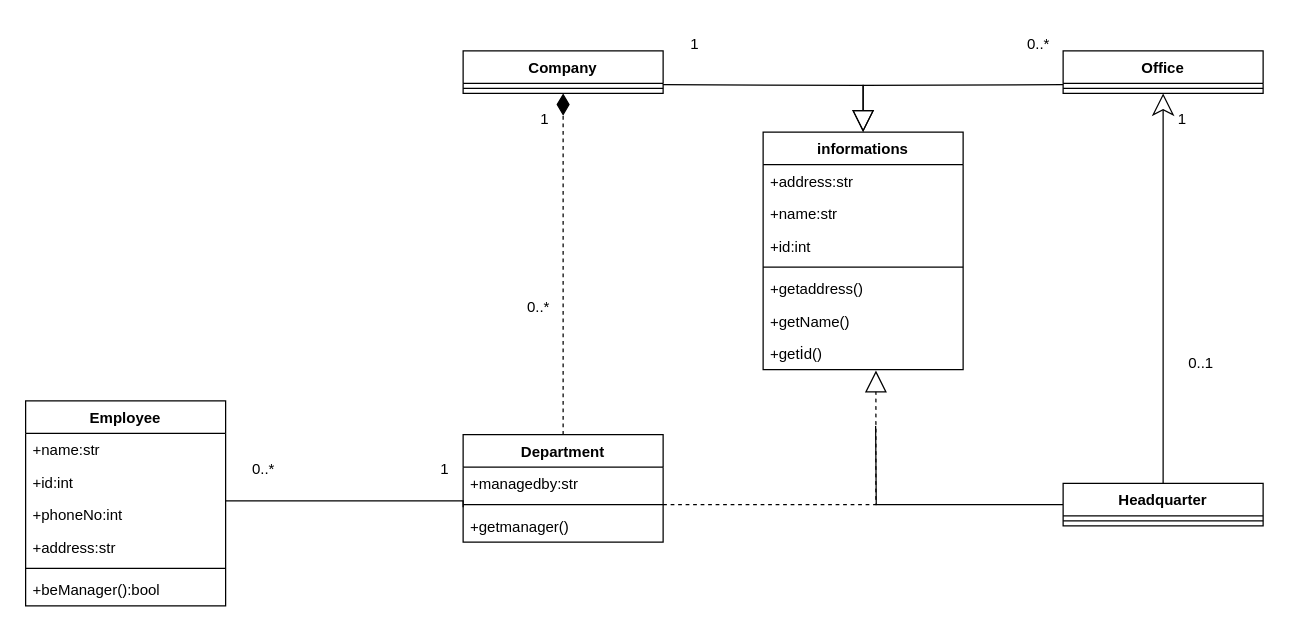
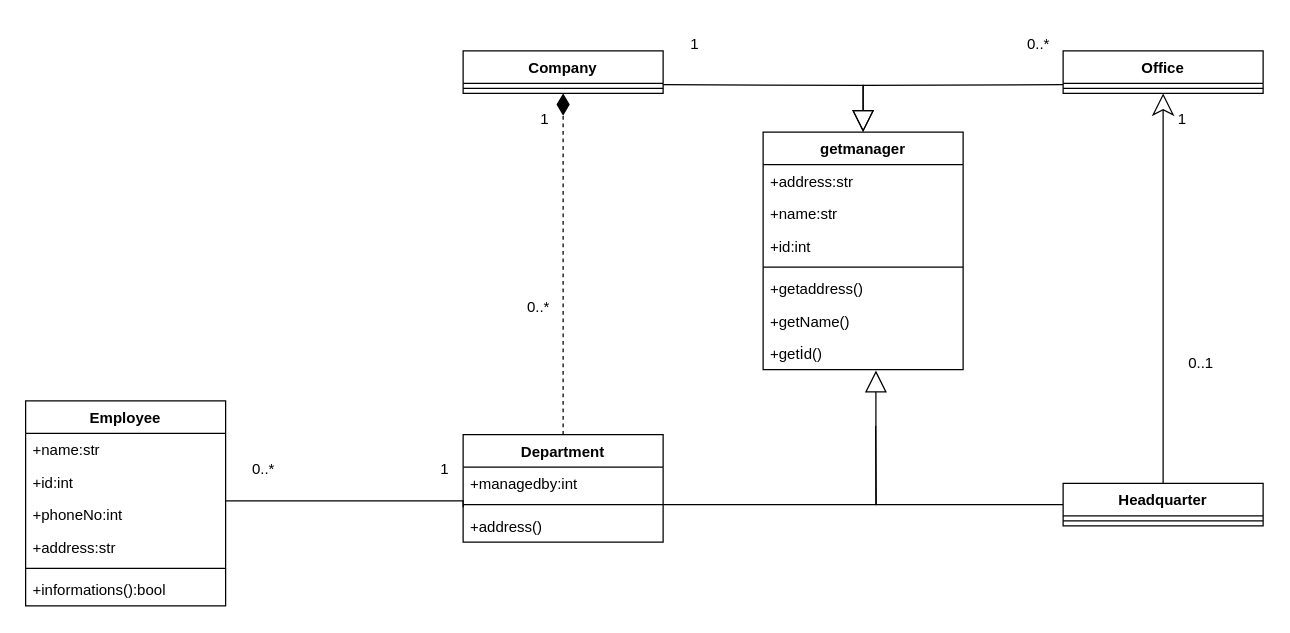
node "informations": label "informations" -> "getmanager"
node "+managedby:str": label "+managedby:str" -> "+managedby:int"
edge "Department" -> "+getİd()": style dashed -> solid
node "+getmanager()": label "+getmanager()" -> "+address()"
node "+beManager():bool": label "+beManager():bool" -> "+informations():bool"
